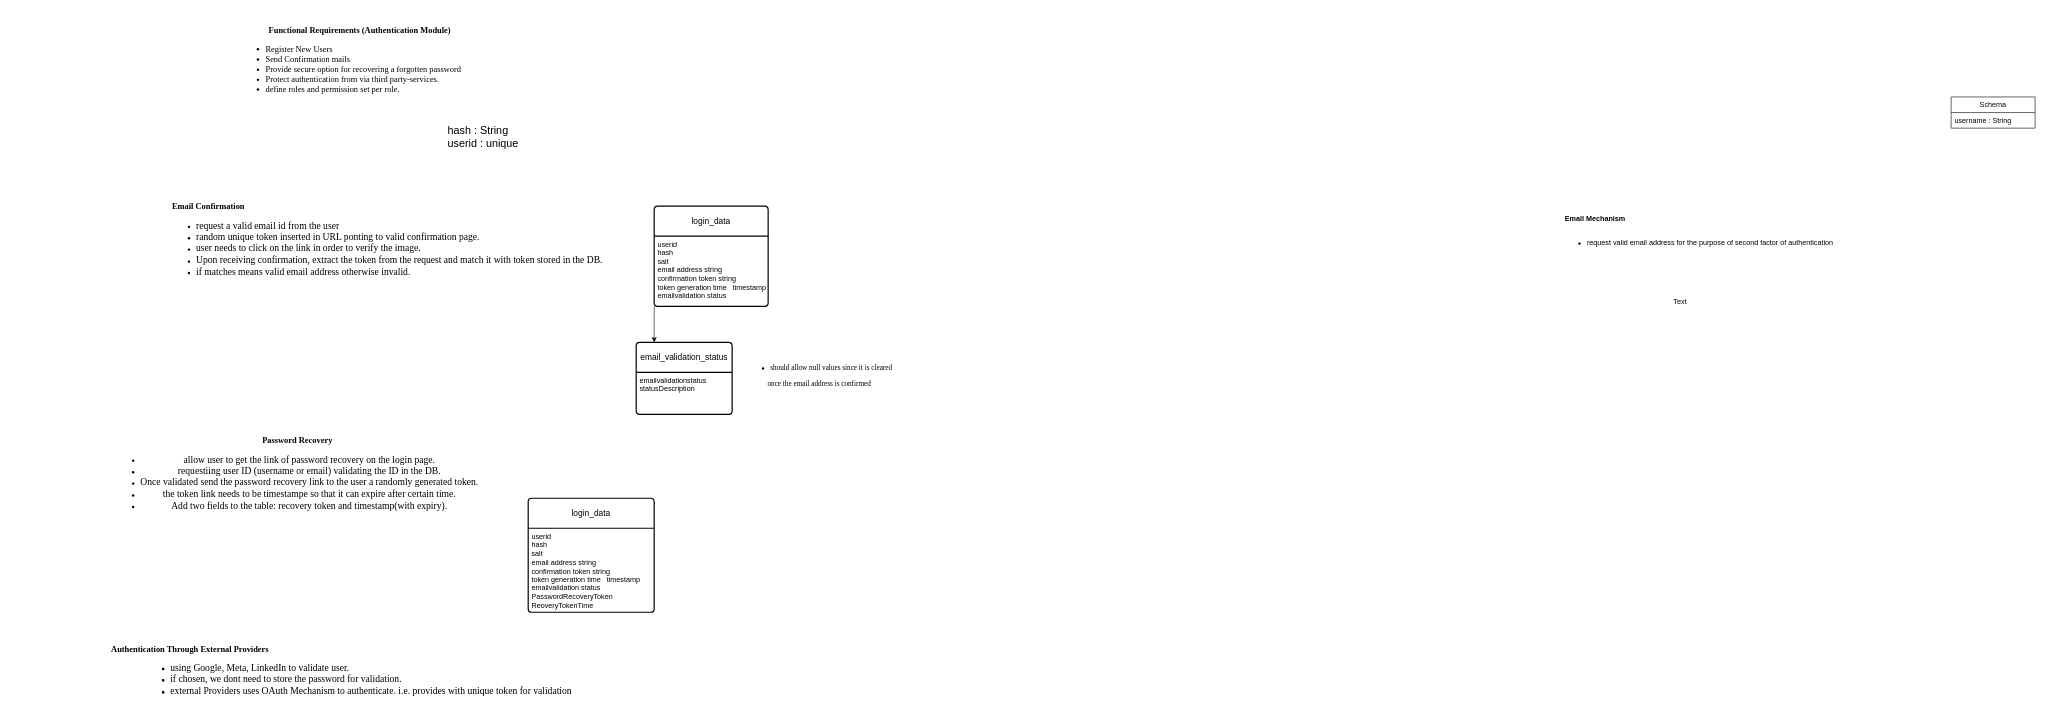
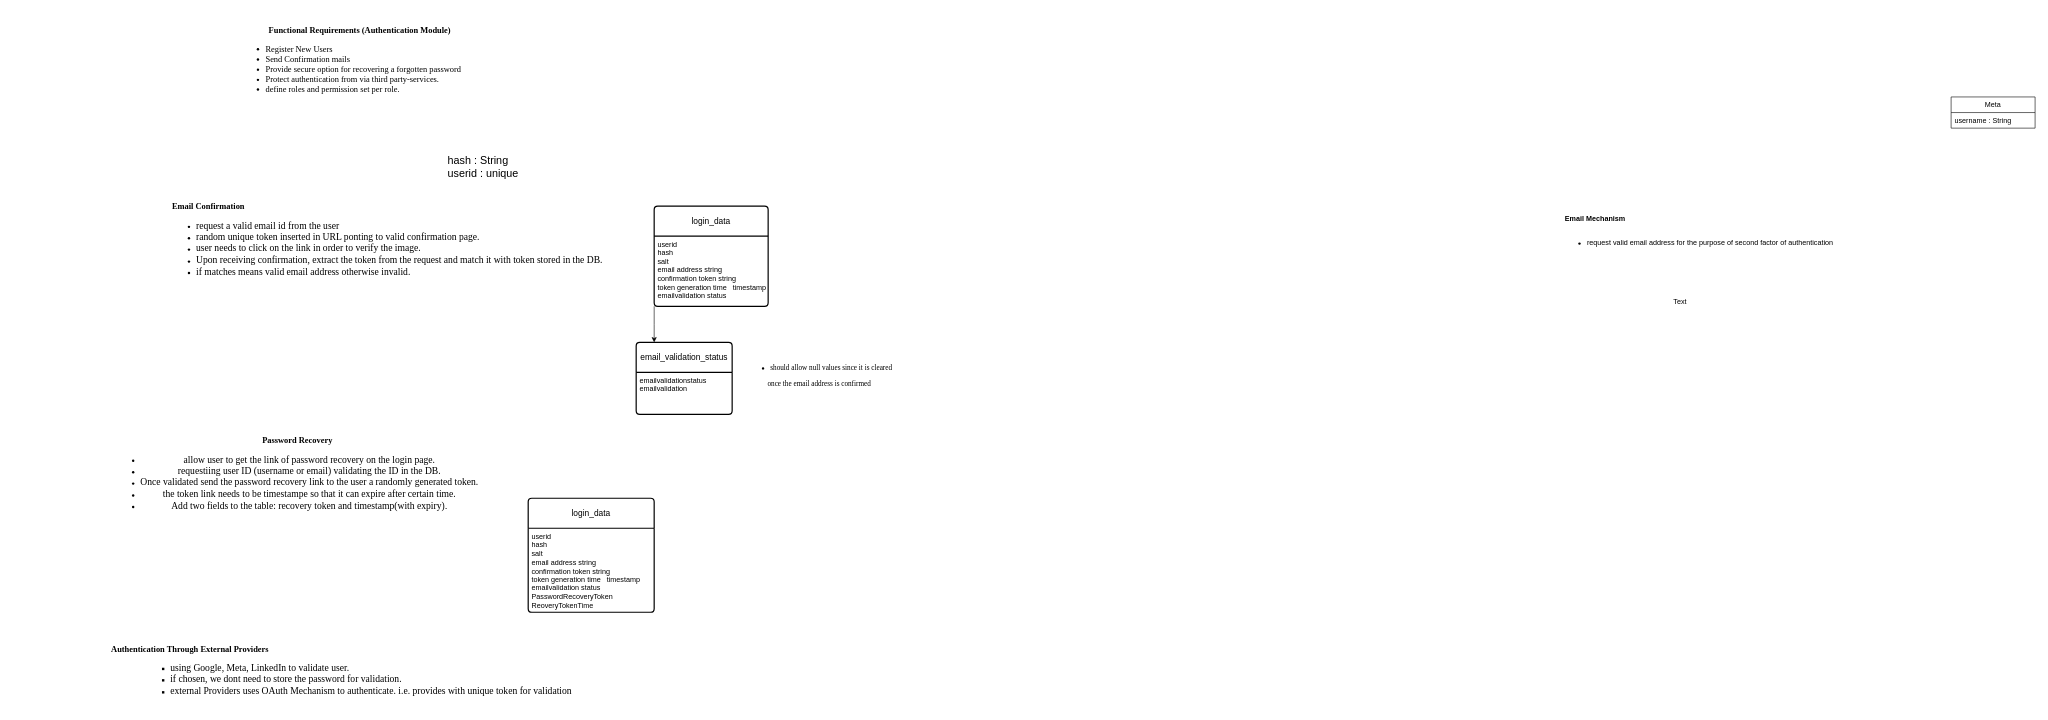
node "Schema": label "Schema" -> "Meta"
node "hash : String userid : unique": moved (492, 144) -> (492, 174)
node "emailvalidationstatus statusDescription": label "emailvalidationstatus statusDescription" -> "emailvalidationstatus emailvalidation"
